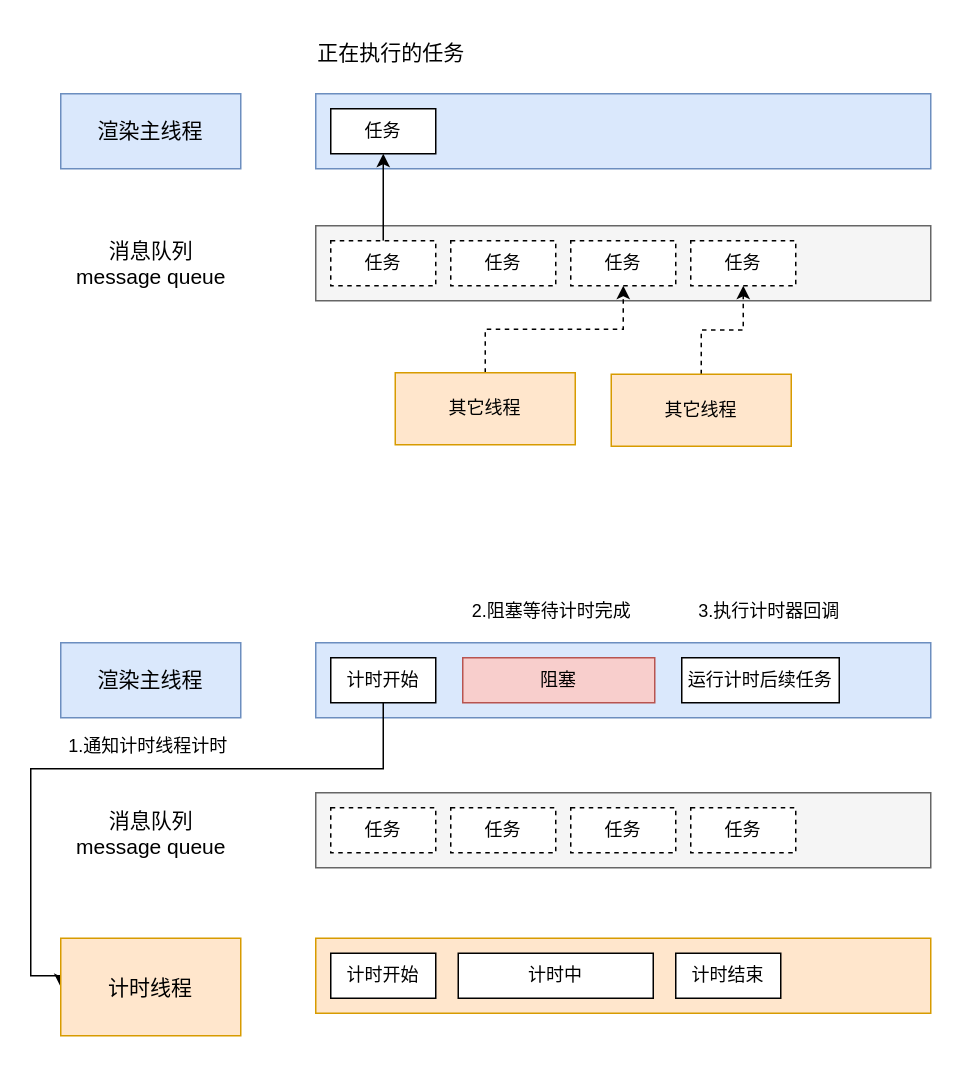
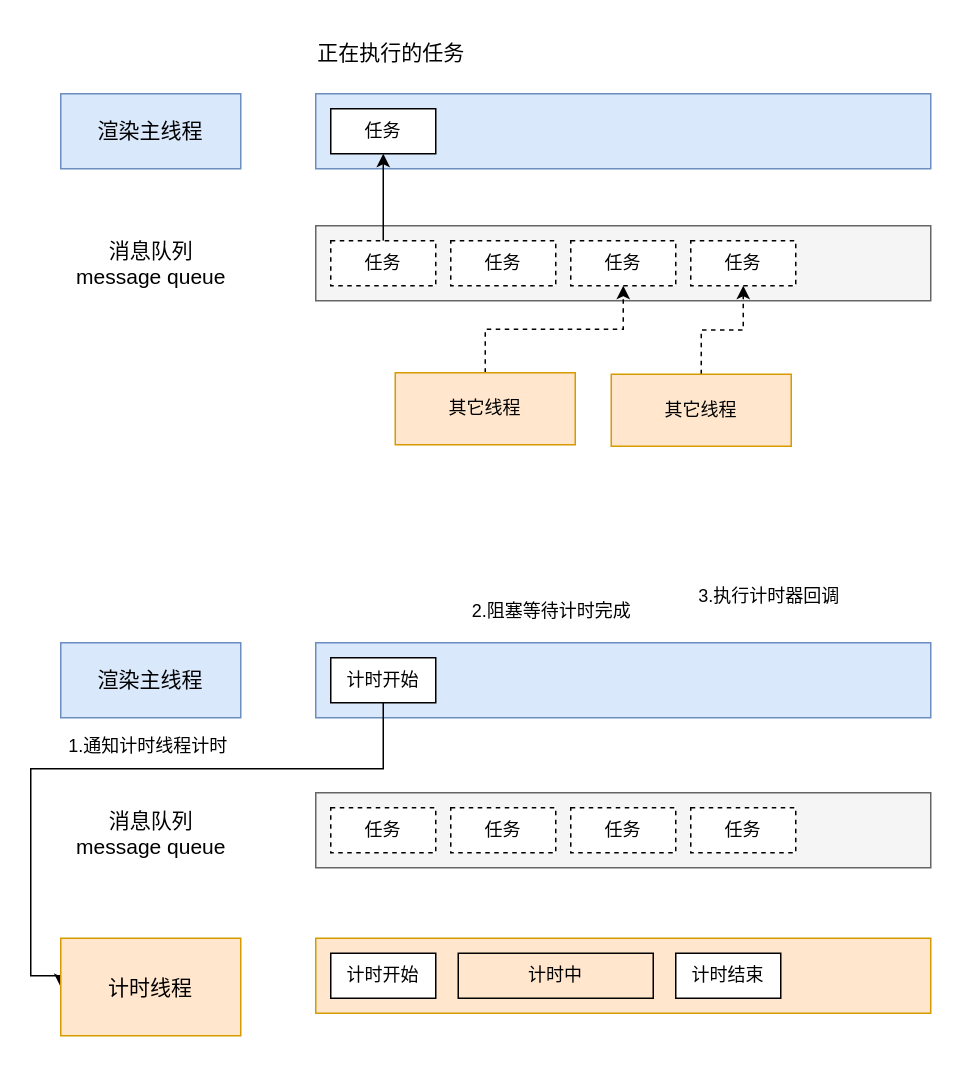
node "3.执行计时器回调": moved (769, 611) -> (769, 596)
node "阻塞": removed
node "运行计时后续任务": removed
node "计时中": fillcolor #ffffff -> #ffe6cc
